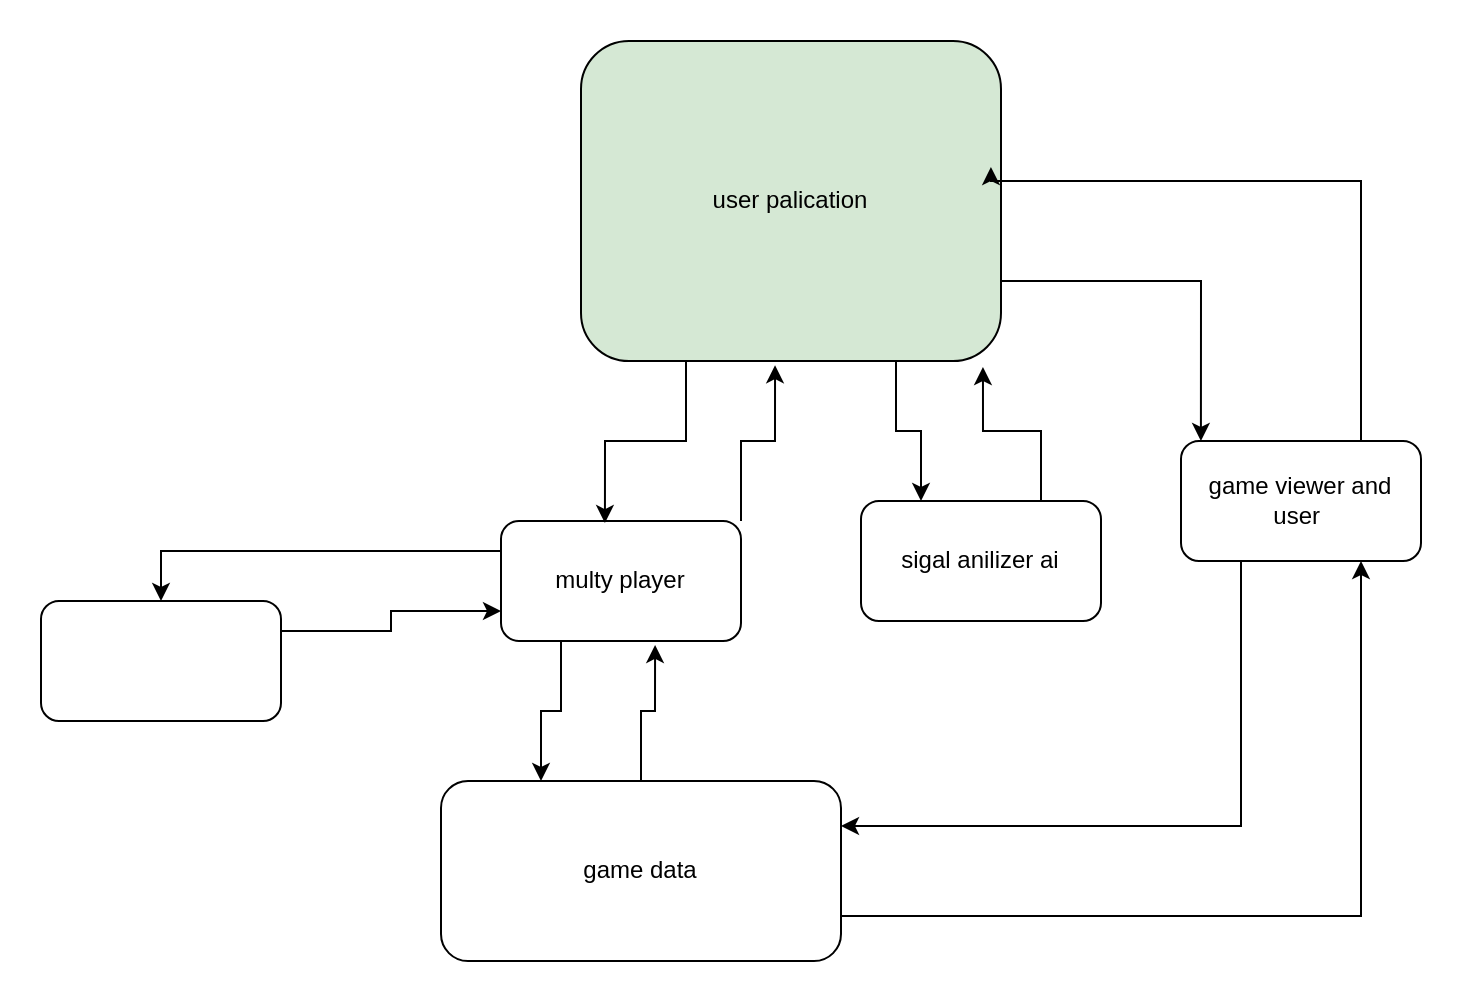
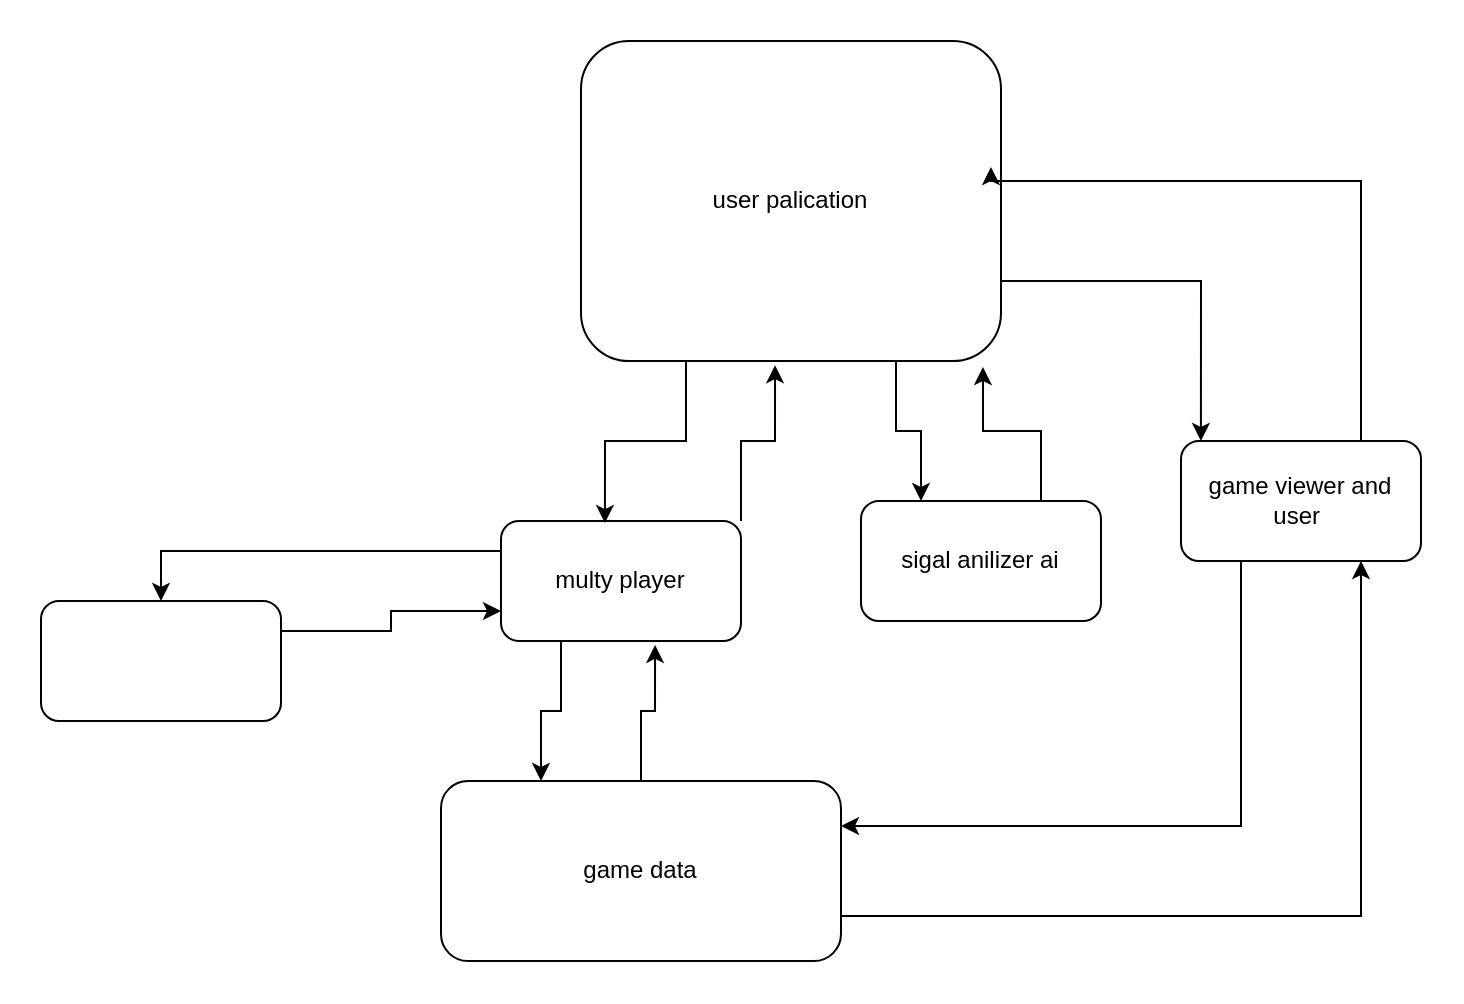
node "user palication": fillcolor #d5e8d4 -> #ffffff
